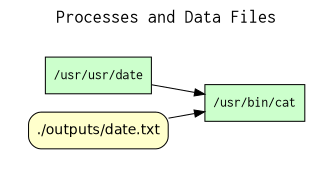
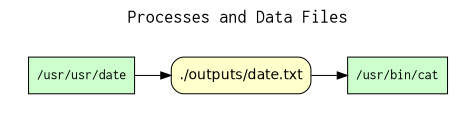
edge "/usr/usr/date" -> "/usr/bin/cat": now "/usr/usr/date" -> "./outputs/date.txt"
